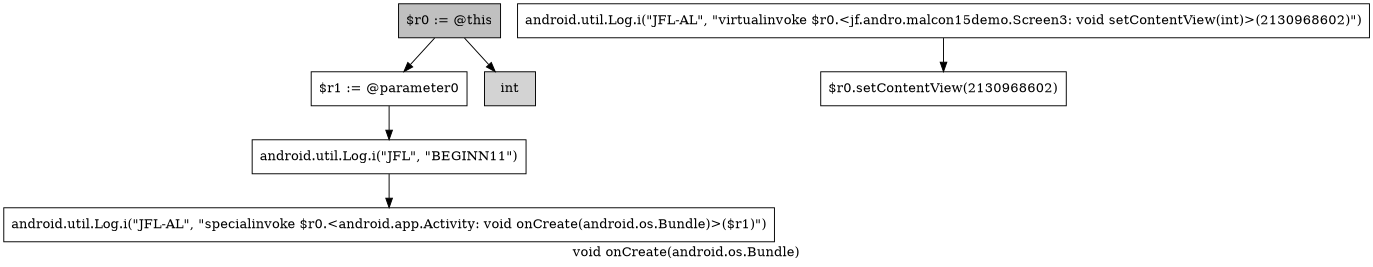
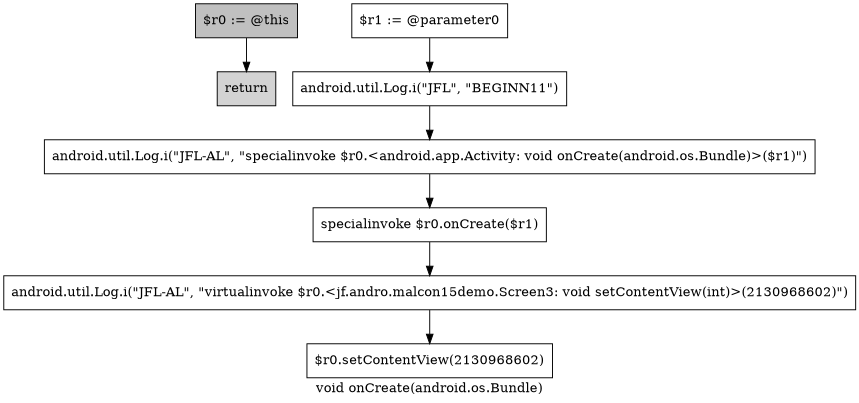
edge "$r0 := @this" -> "$r1 := @parameter0": removed
node "int": label "int" -> "return"
node "specialinvoke $r0.onCreate($r1)": added
